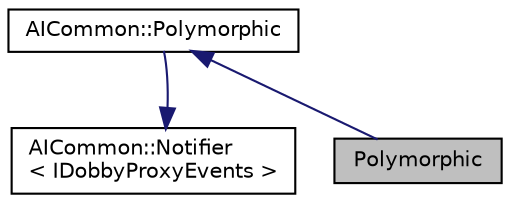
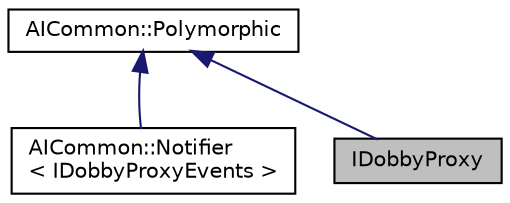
edge "AICommon::Polymorphic" -> "AICommon::Notifier < IDobbyProxyEvents >": reversed
node "Polymorphic": label "Polymorphic" -> "IDobbyProxy"
